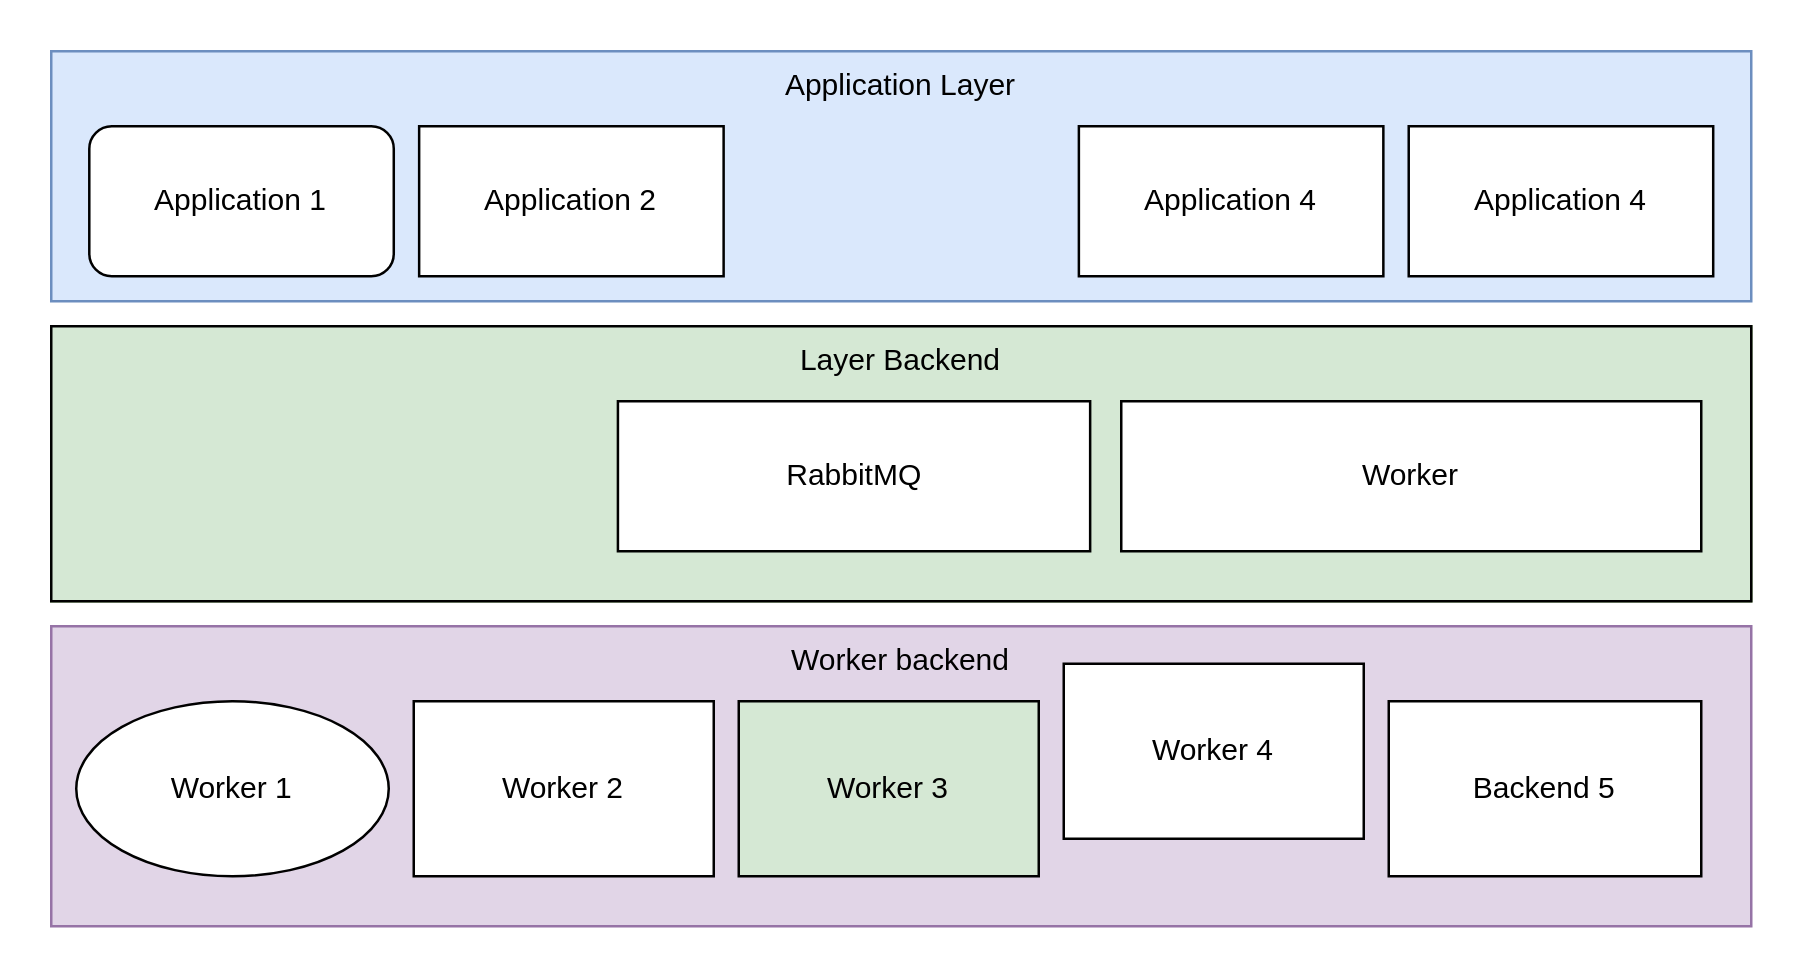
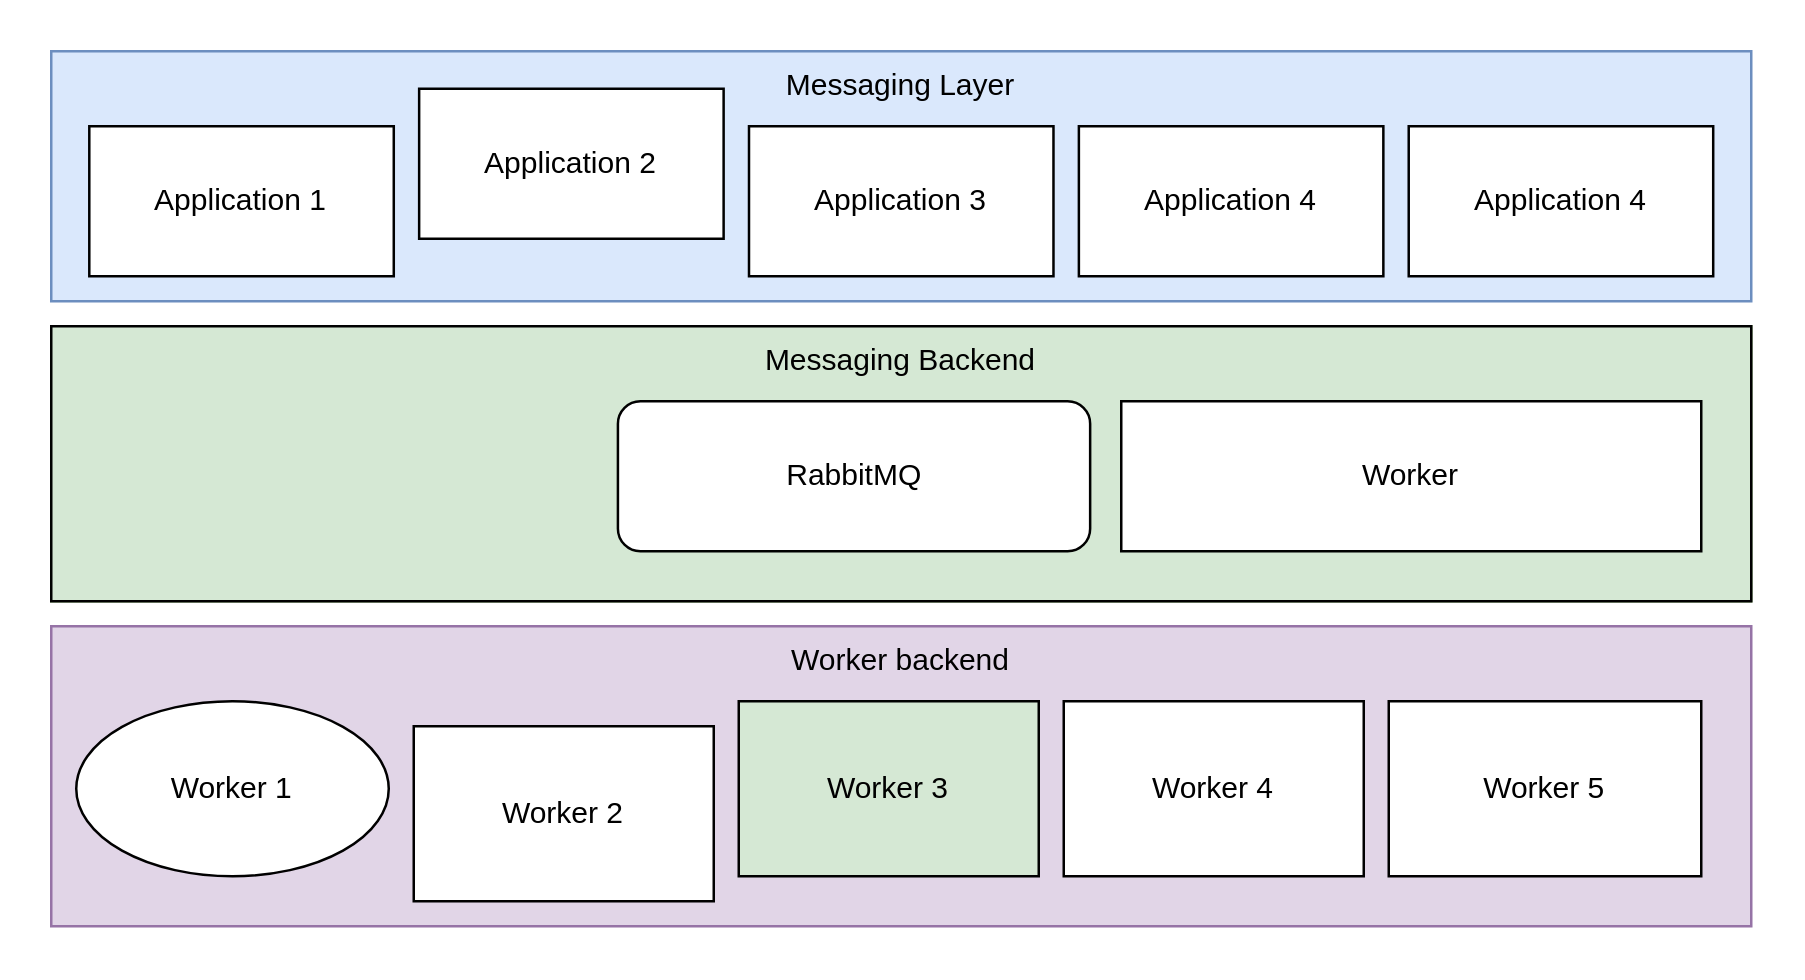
node "Application Layer": label "Application Layer" -> "Messaging Layer"
node "Application 1": shape rounded rectangle -> rectangle
node "Application 2": moved (571, 201) -> (571, 164)
node "Application 3": added
node "Layer Backend": label "Layer Backend" -> "Messaging Backend"
node "RabbitMQ": shape rectangle -> rounded rectangle
node "Worker 4": moved (1214, 751) -> (1214, 789)
node "Worker 2": moved (564, 789) -> (564, 814)
node "Backend 5": label "Backend 5" -> "Worker 5"
